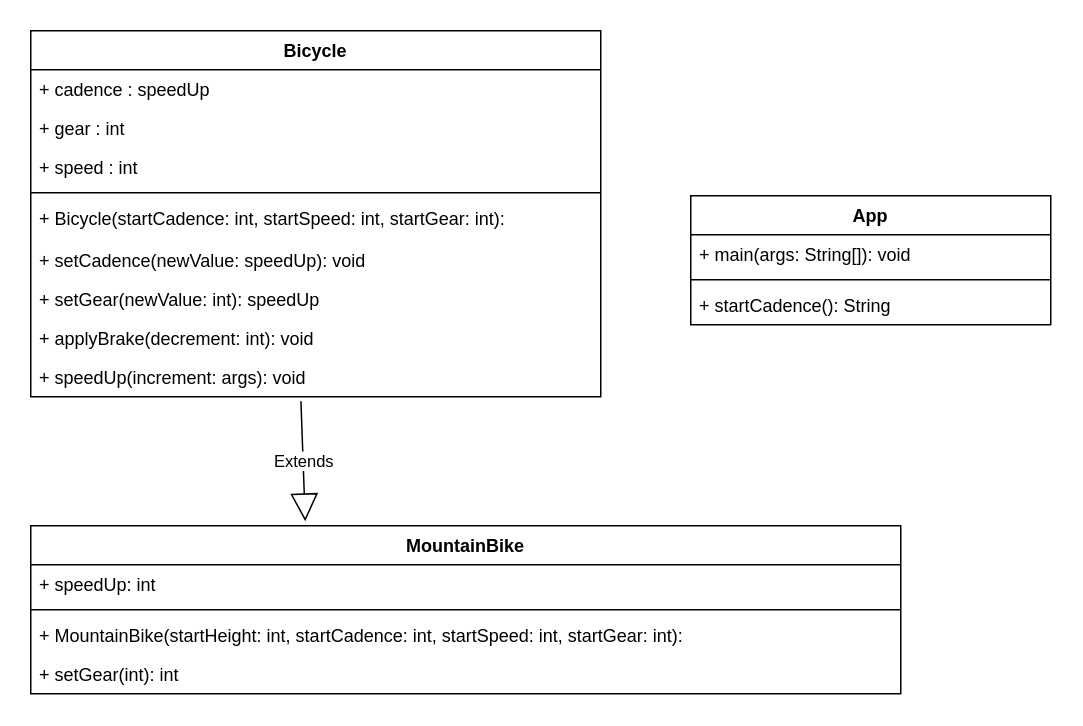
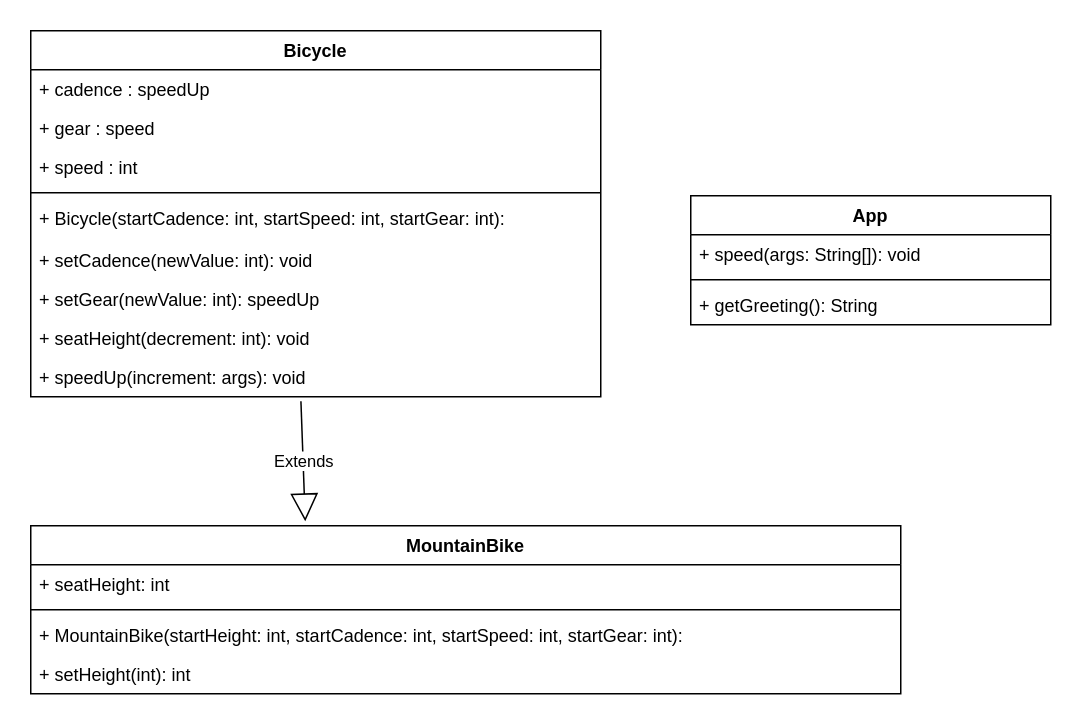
node "+ gear : int": label "+ gear : int" -> "+ gear : speed"
node "+ main(args: String[]): void": label "+ main(args: String[]): void" -> "+ speed(args: String[]): void"
node "+ setCadence(newValue: speedUp): void": label "+ setCadence(newValue: speedUp): void" -> "+ setCadence(newValue: int): void"
node "+ startCadence(): String": label "+ startCadence(): String" -> "+ getGreeting(): String"
node "+ applyBrake(decrement: int): void": label "+ applyBrake(decrement: int): void" -> "+ seatHeight(decrement: int): void"
node "+ speedUp: int": label "+ speedUp: int" -> "+ seatHeight: int"
node "+ setGear(int): int": label "+ setGear(int): int" -> "+ setHeight(int): int"
